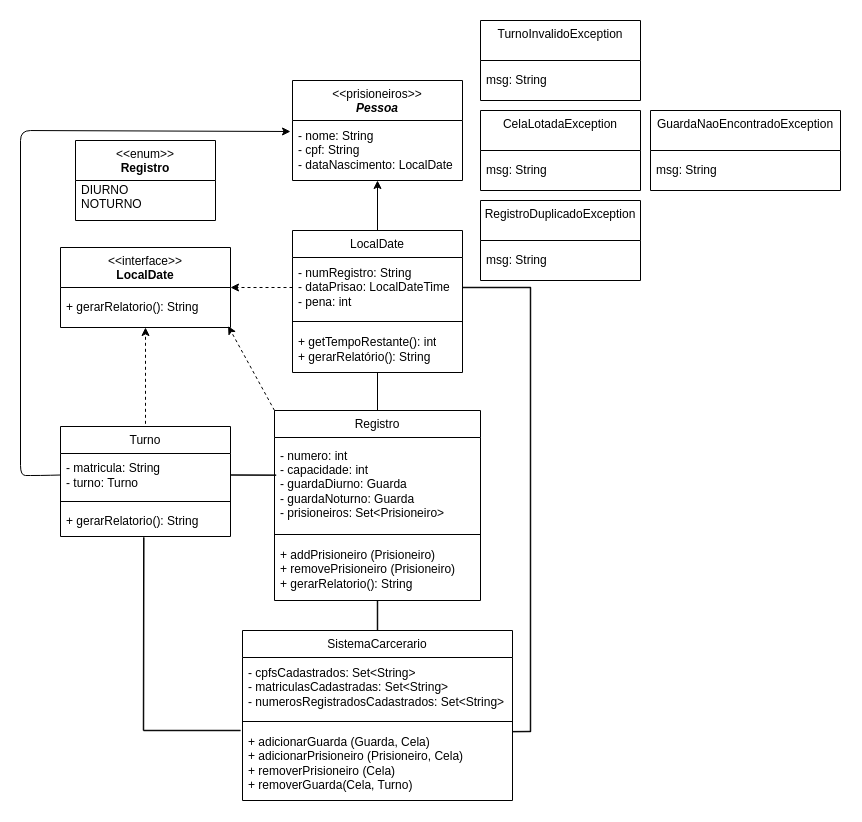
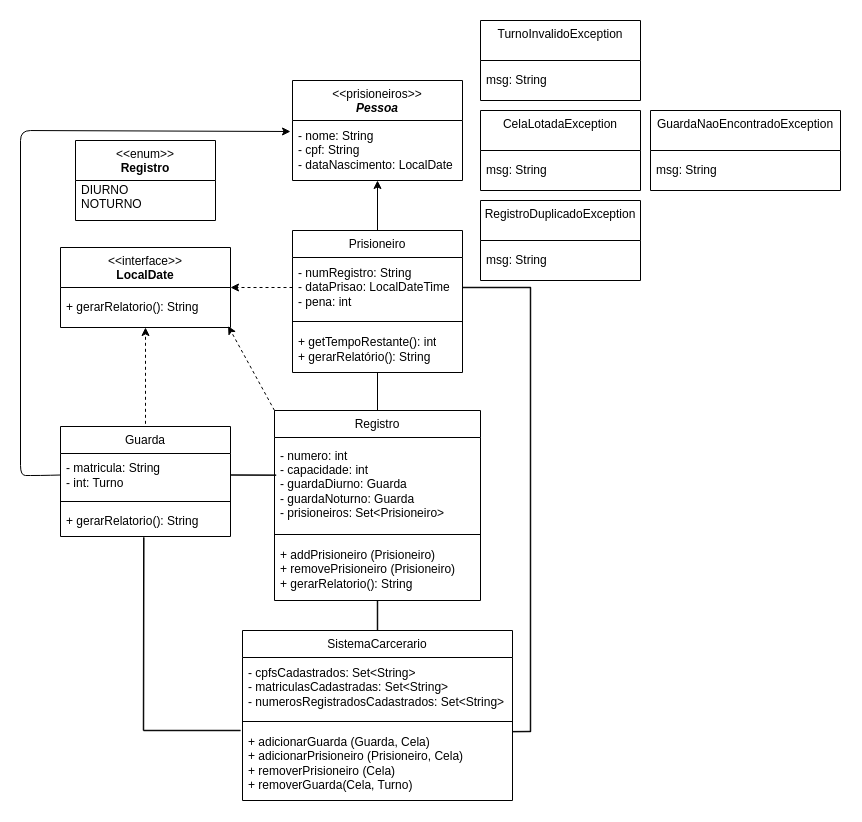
node "LocalDate": label "LocalDate" -> "Prisioneiro"
node "Turno": label "Turno" -> "Guarda"
node "- matricula: String - turno: Turno": label "- matricula: String - turno: Turno" -> "- matricula: String - int: Turno"
